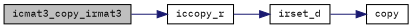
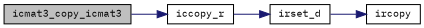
node "icmat3_copy_irmat3": label "icmat3_copy_irmat3" -> "icmat3_copy_icmat3"
node "copy": label "copy" -> "ircopy"
